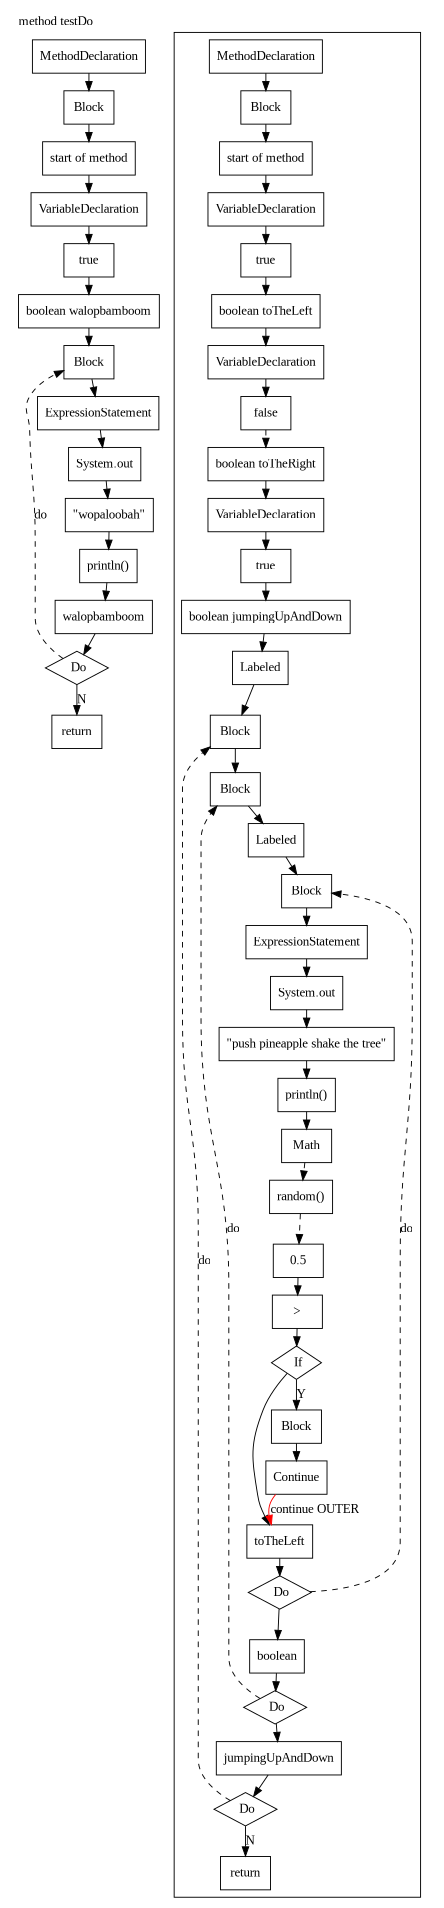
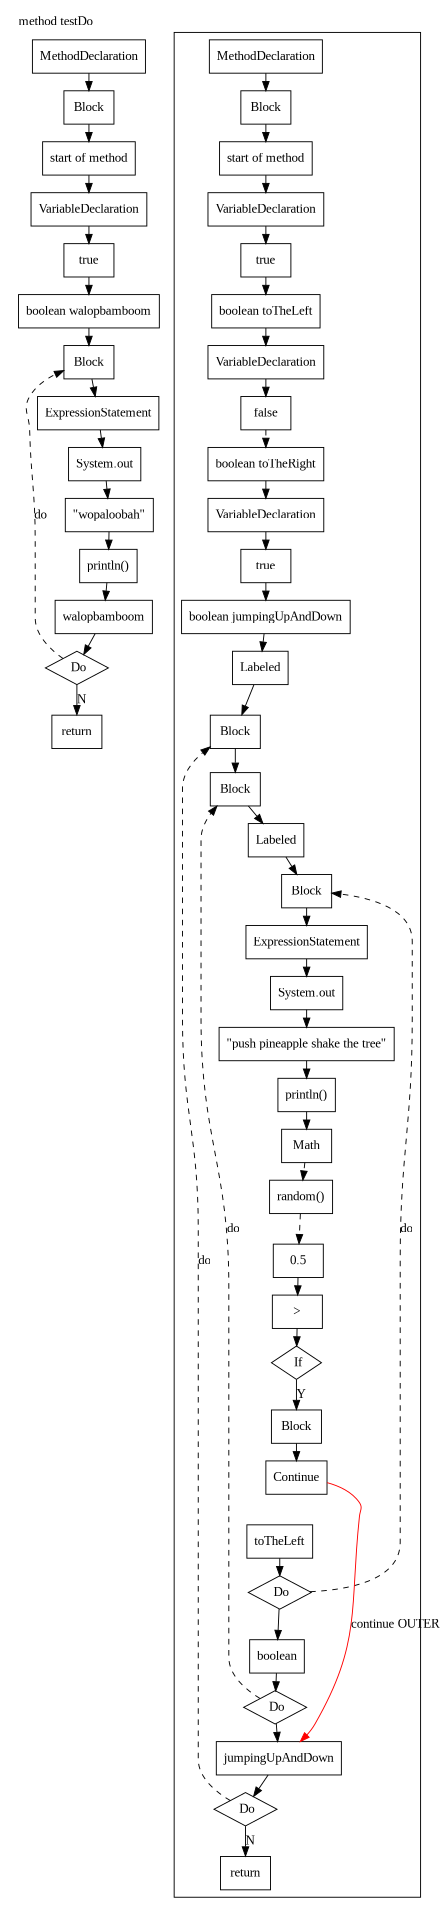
edge "If" -> "toTheLeft": removed
edge "Continue" -> "toTheLeft": now "Continue" -> "jumpingUpAndDown"
